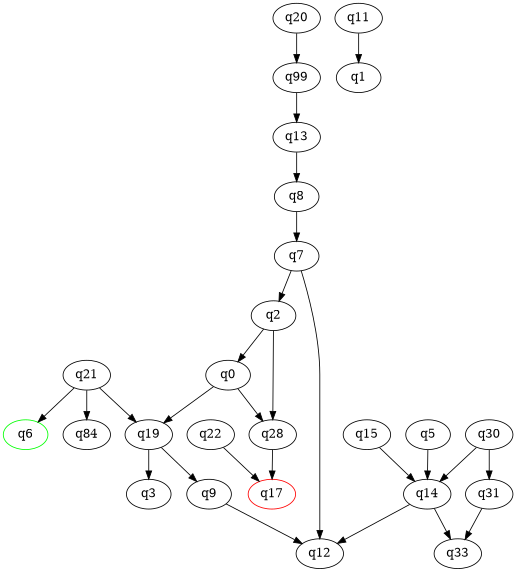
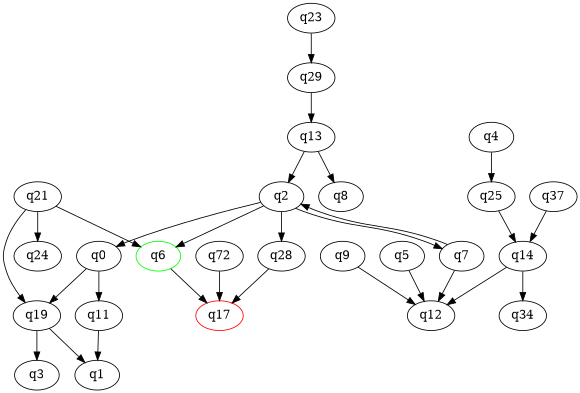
node "q20": label "q20" -> "q23"
node "q99": label "q99" -> "q29"
node "q4": added
edge "q13" -> "q2": added
edge "q8" -> "q7": now "q2" -> "q7"
edge "q2" -> "q6": added
edge "q6" -> "q17": added
edge "q0" -> "q28": now "q0" -> "q11"
node "q84": label "q84" -> "q24"
node "q22": label "q22" -> "q72"
node "q15": label "q15" -> "q25"
node "q30": label "q30" -> "q37"
edge "q5" -> "q14": now "q5" -> "q12"
edge "q19" -> "q9": now "q19" -> "q1"
node "q31": removed
node "q33": label "q33" -> "q34"
